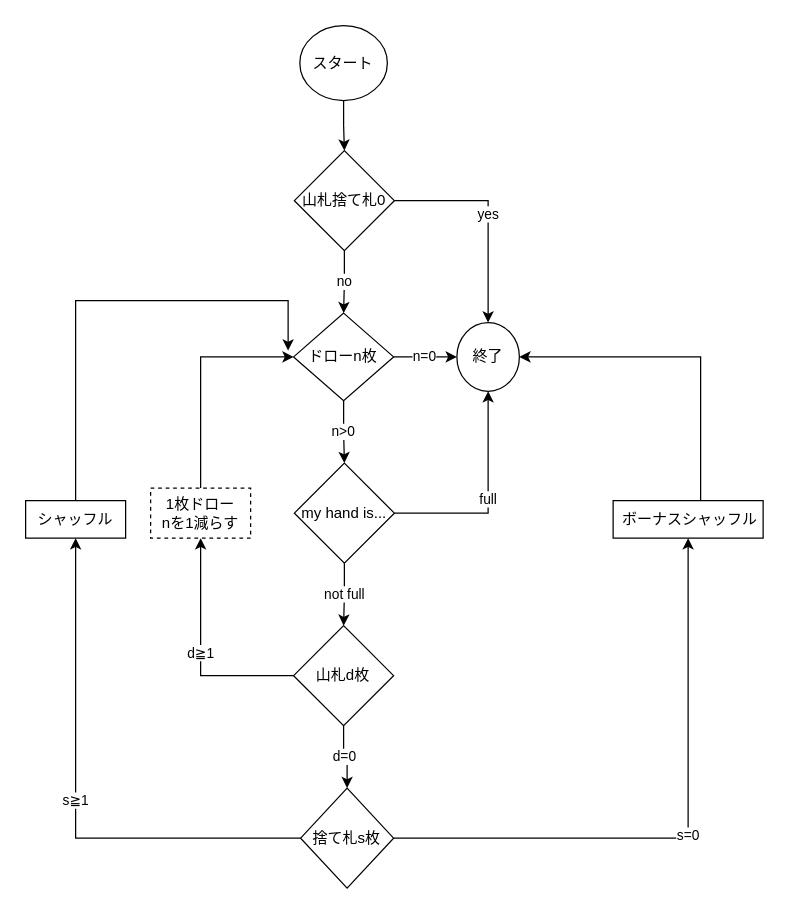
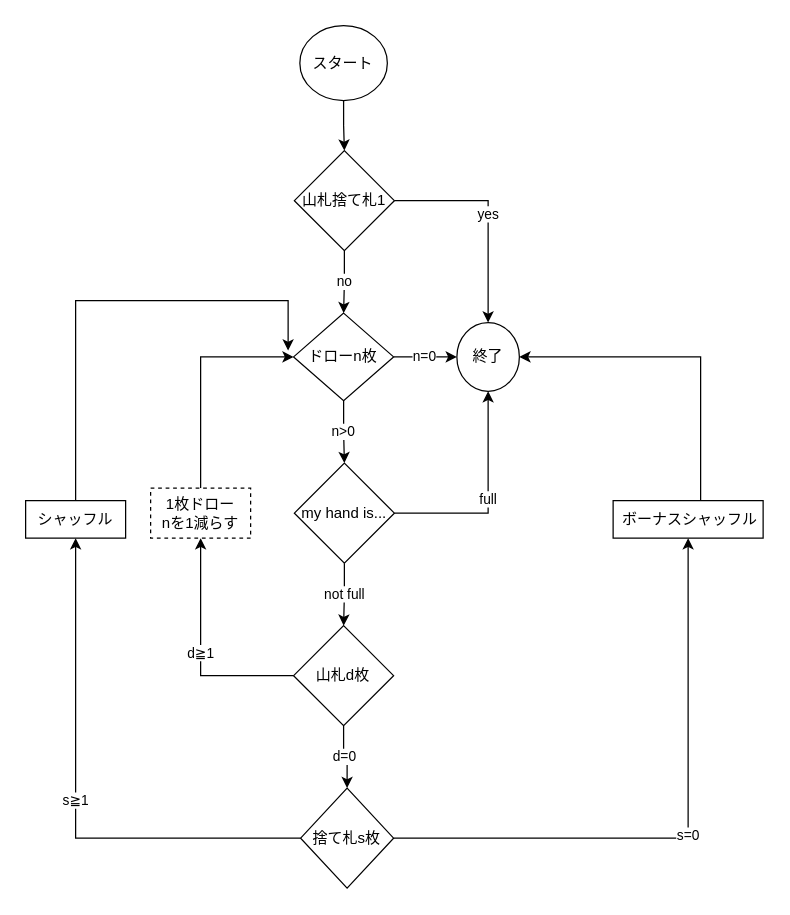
node "山札捨て札0": label "山札捨て札0" -> "山札捨て札1"
